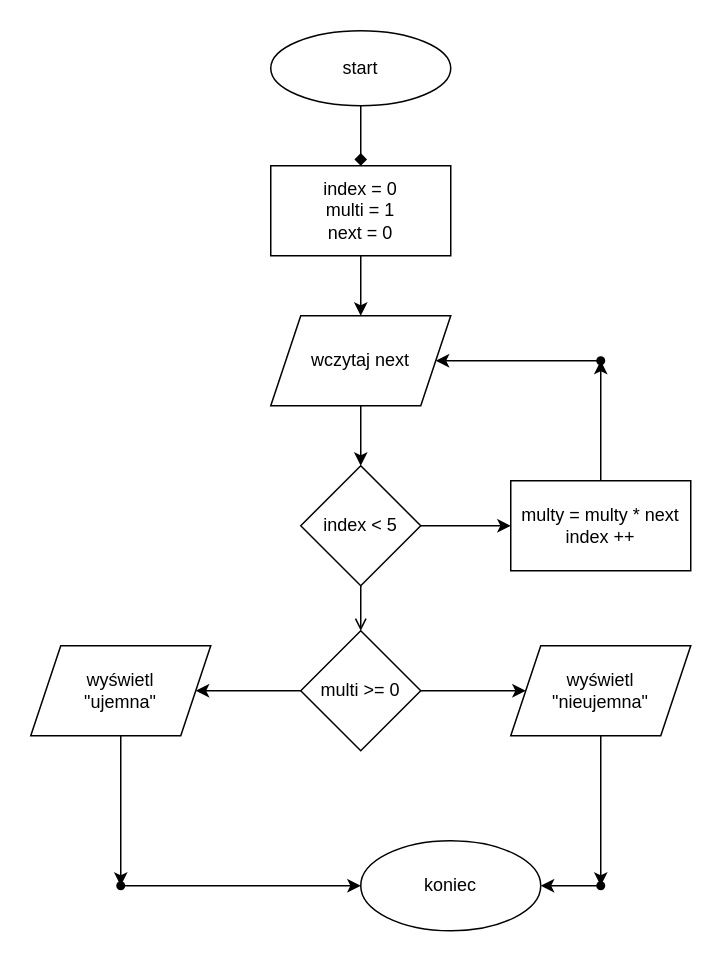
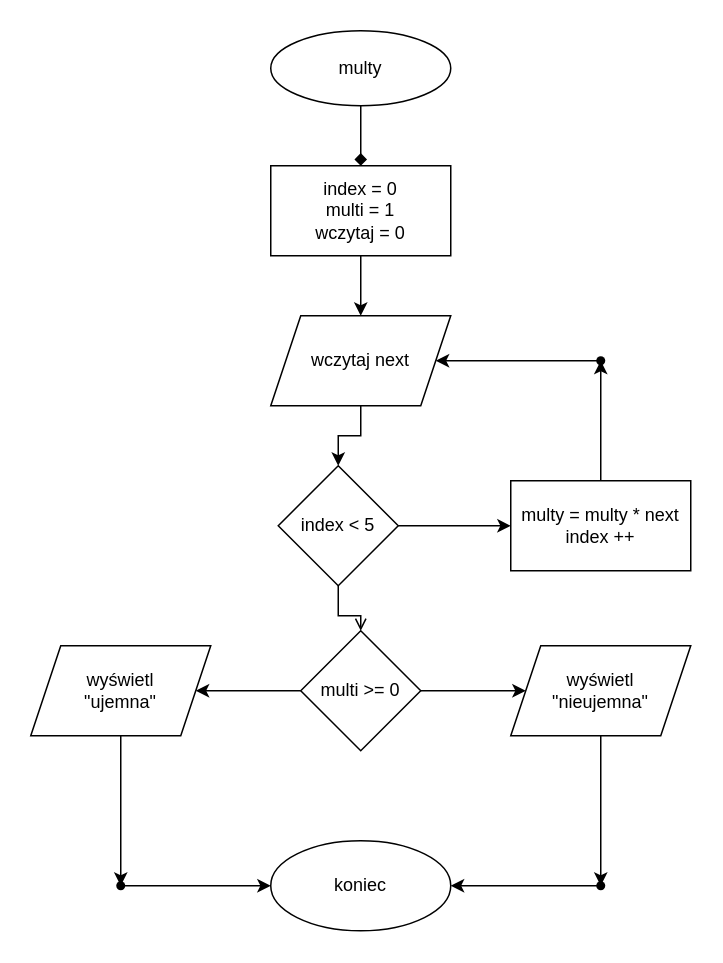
node "start": label "start" -> "multy"
node "index = 0 multi = 1 next = 0": label "index = 0 multi = 1 next = 0" -> "index = 0 multi = 1 wczytaj = 0"
node "index < 5": moved (361, 526) -> (338, 526)
node "koniec": moved (451, 886) -> (361, 886)
